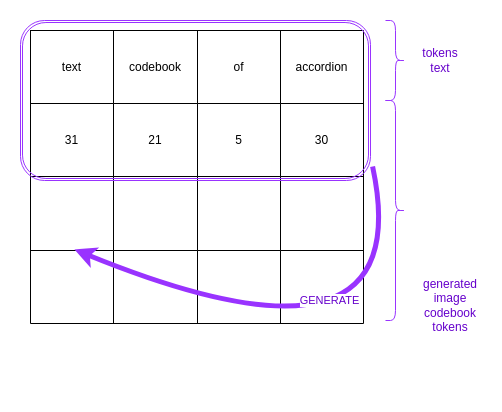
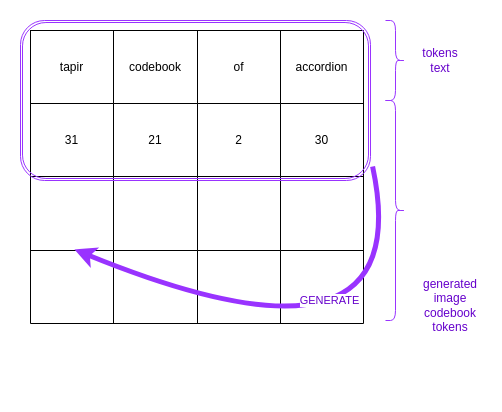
node "text": label "text" -> "tapir"
node "5": label "5" -> "2"
